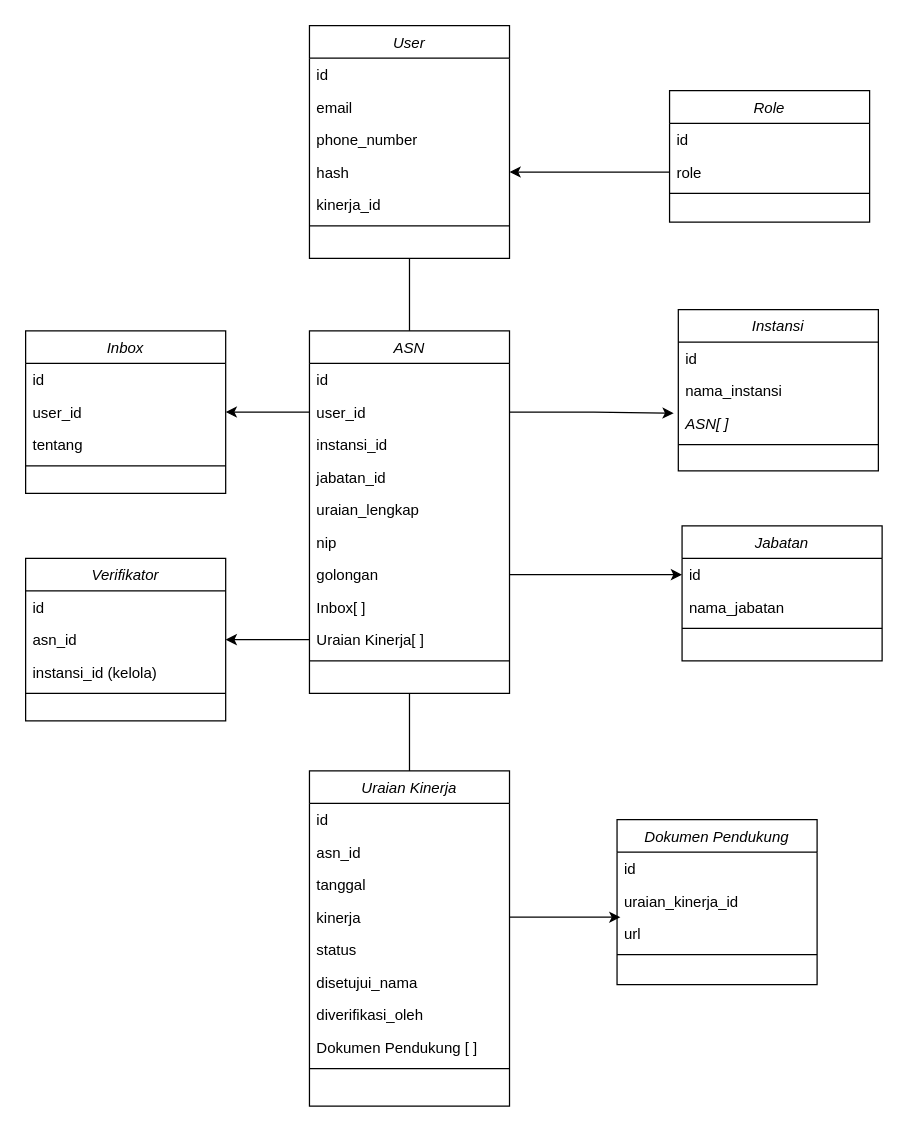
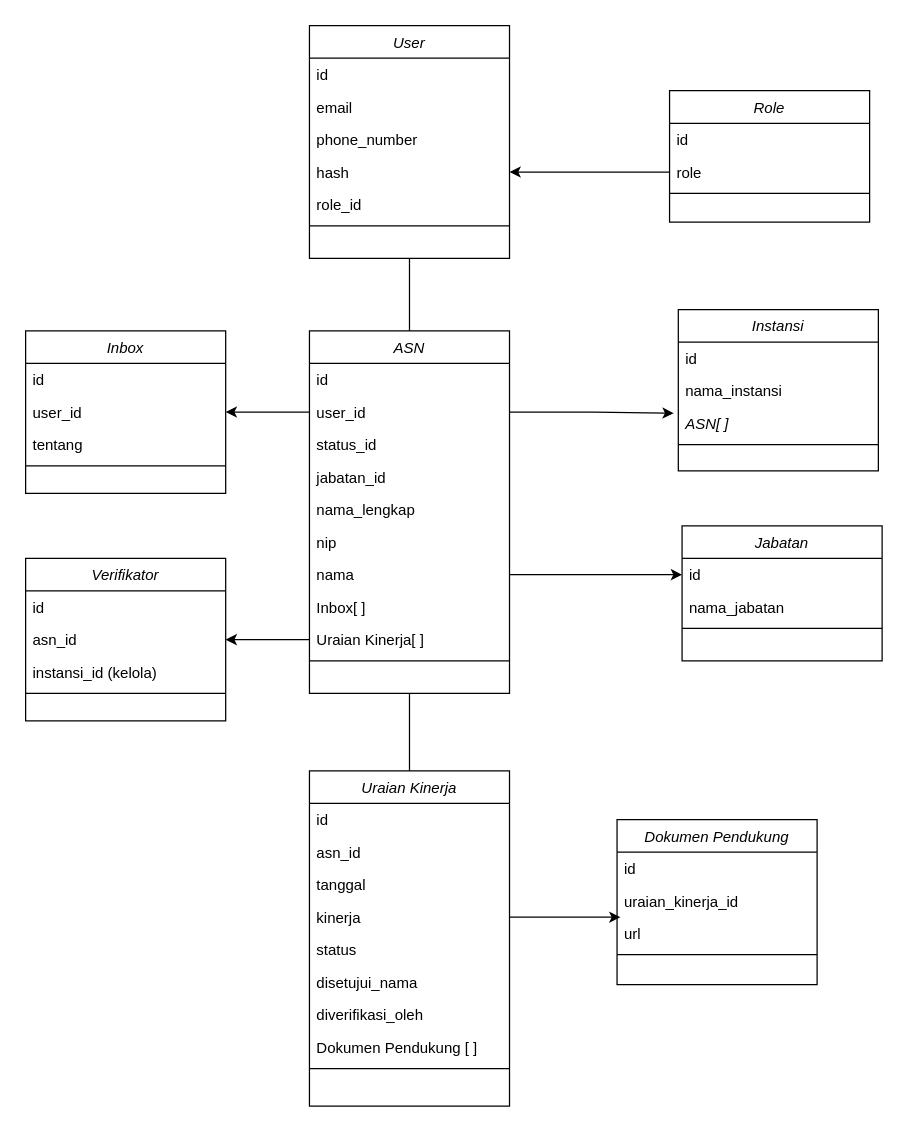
node "kinerja_id": label "kinerja_id" -> "role_id"
node "instansi_id": label "instansi_id" -> "status_id"
node "uraian_lengkap": label "uraian_lengkap" -> "nama_lengkap"
node "golongan": label "golongan" -> "nama"
